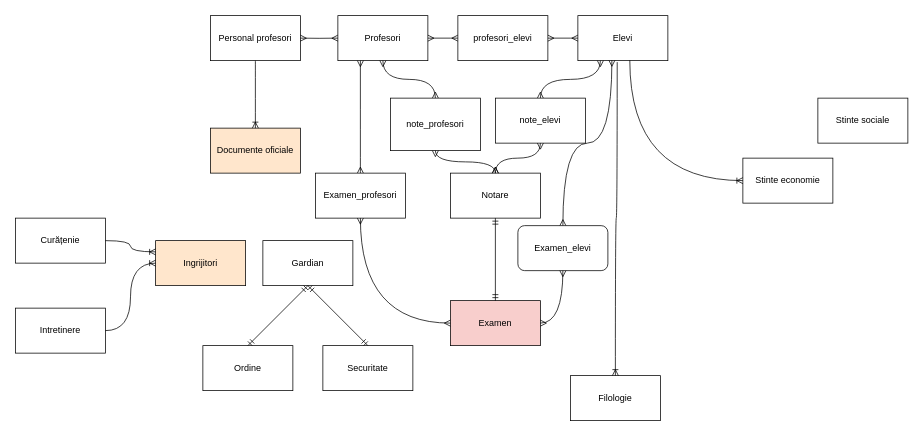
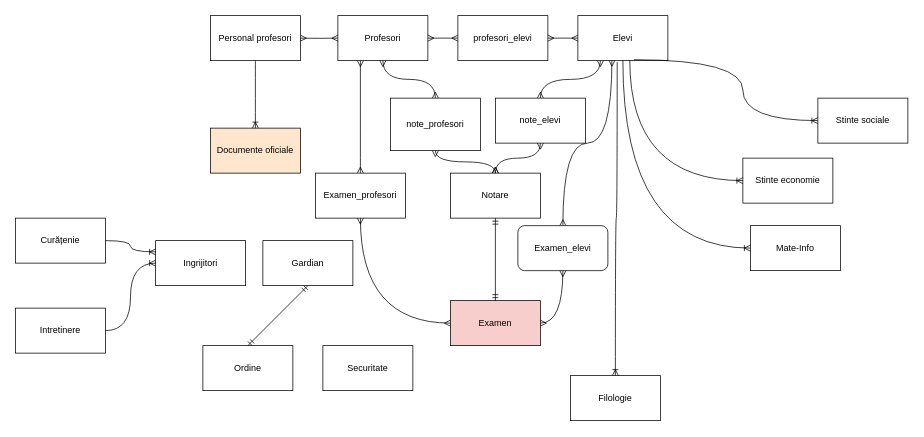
edge "Elevi" -> "Stinte sociale": added
edge "Elevi" -> "Mate-Info": added
node "Mate-Info": added
node "Ingrijitori": fillcolor #ffe6cc -> #ffffff
edge "Gardian" -- "Securitate": removed
